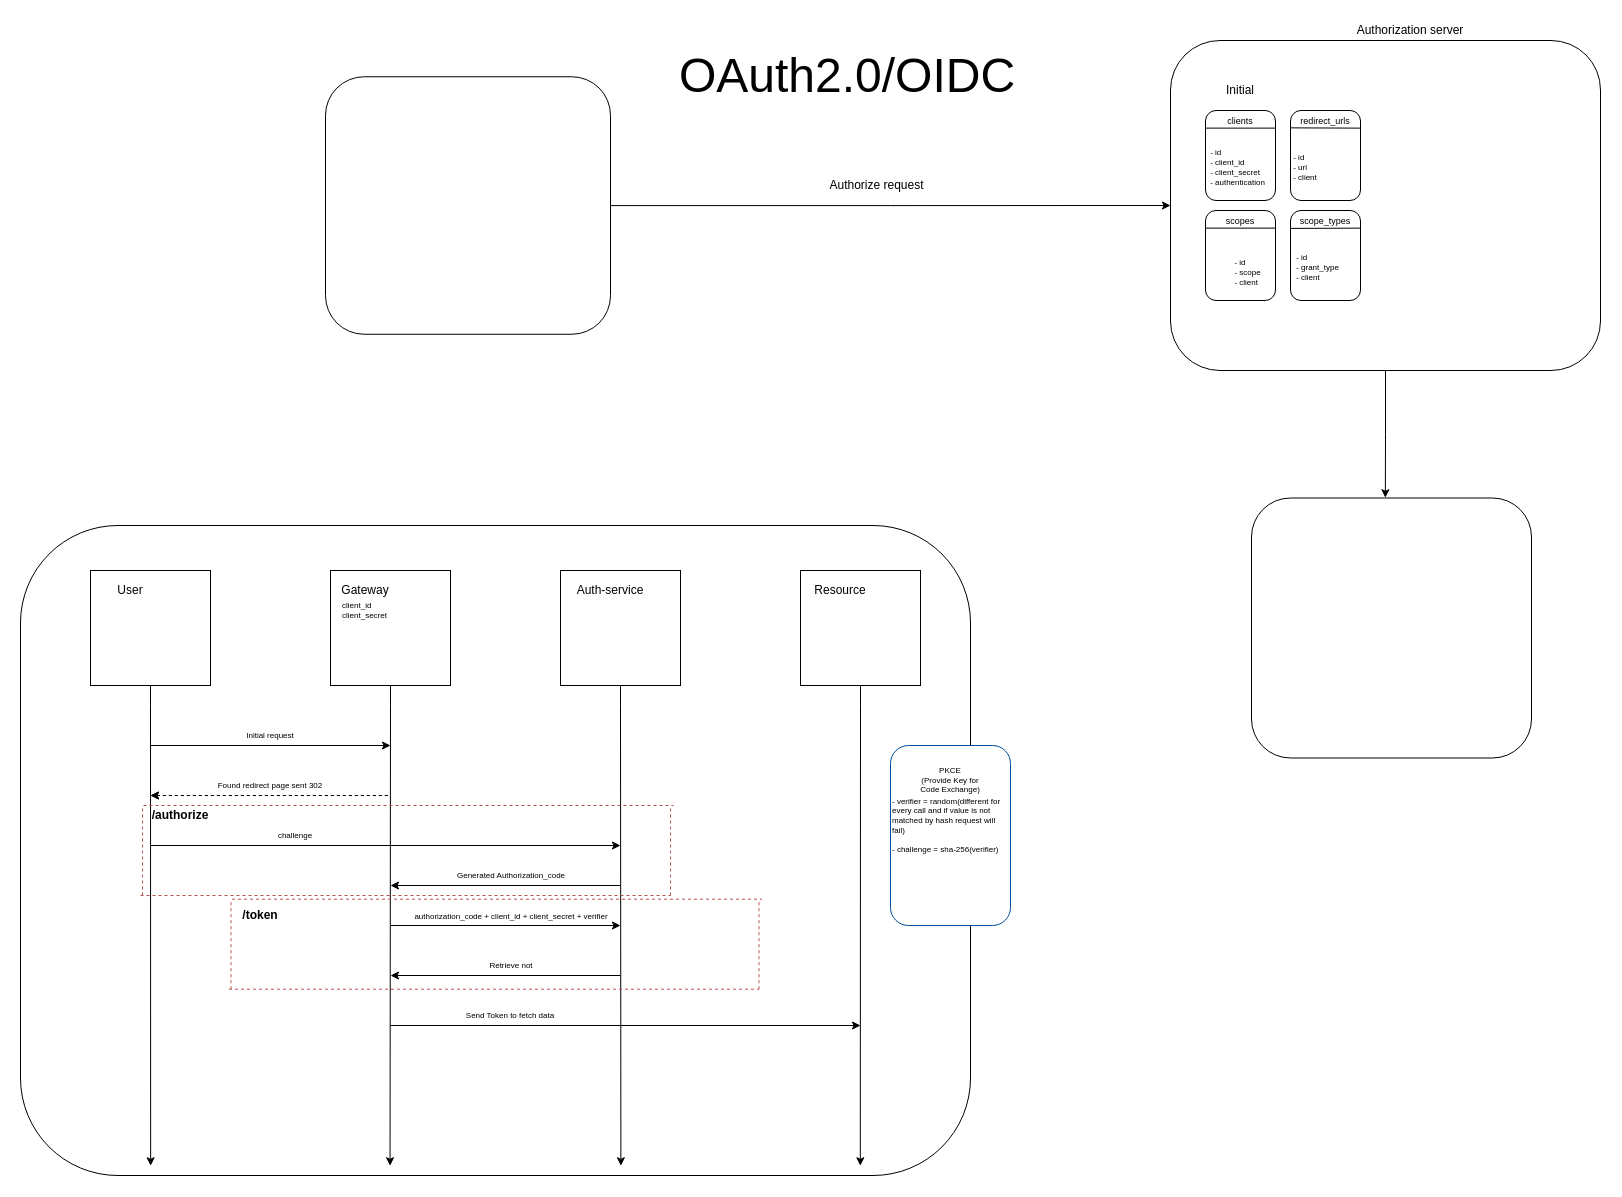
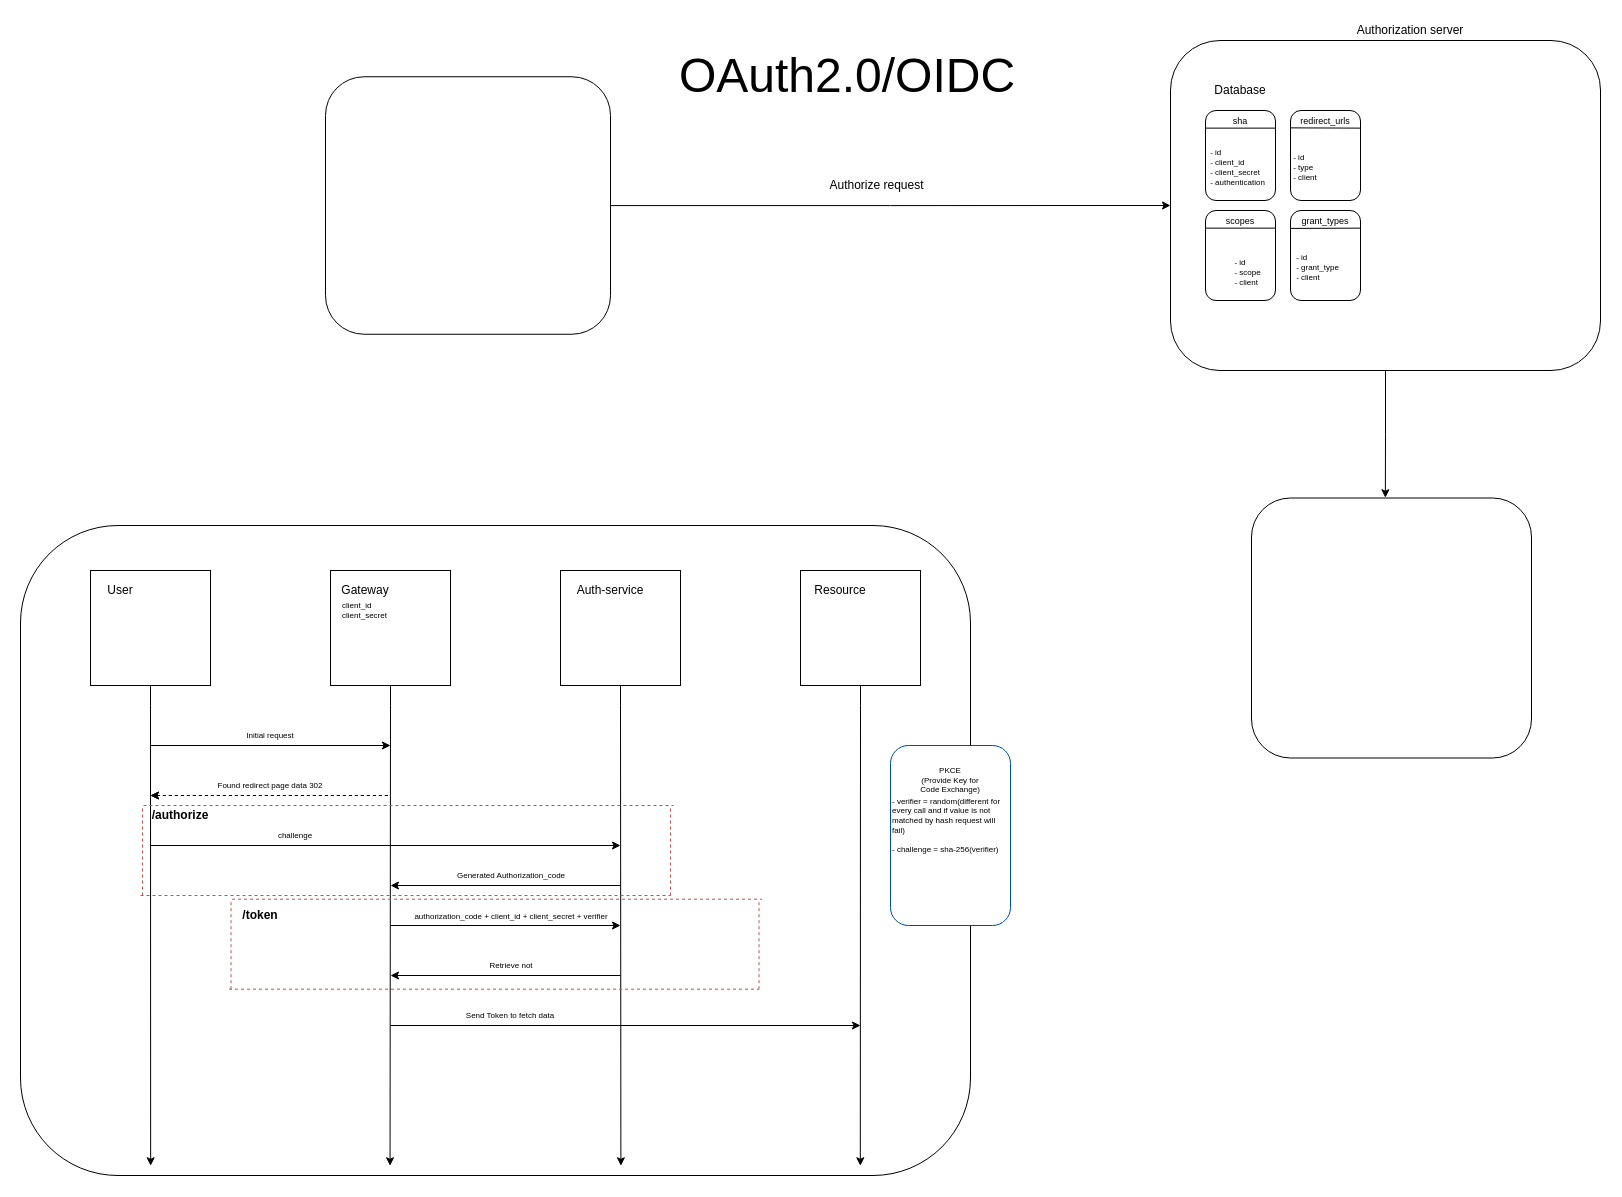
node "Initial": label "Initial" -> "Database"
node "clients": label "clients" -> "sha"
node "- id - url - client": label "- id - url - client" -> "- id - type - client"
node "scope_types": label "scope_types" -> "grant_types"
node "User": moved (131, 591) -> (121, 591)
node "Found redirect page sent 302": label "Found redirect page sent 302" -> "Found redirect page data 302"
